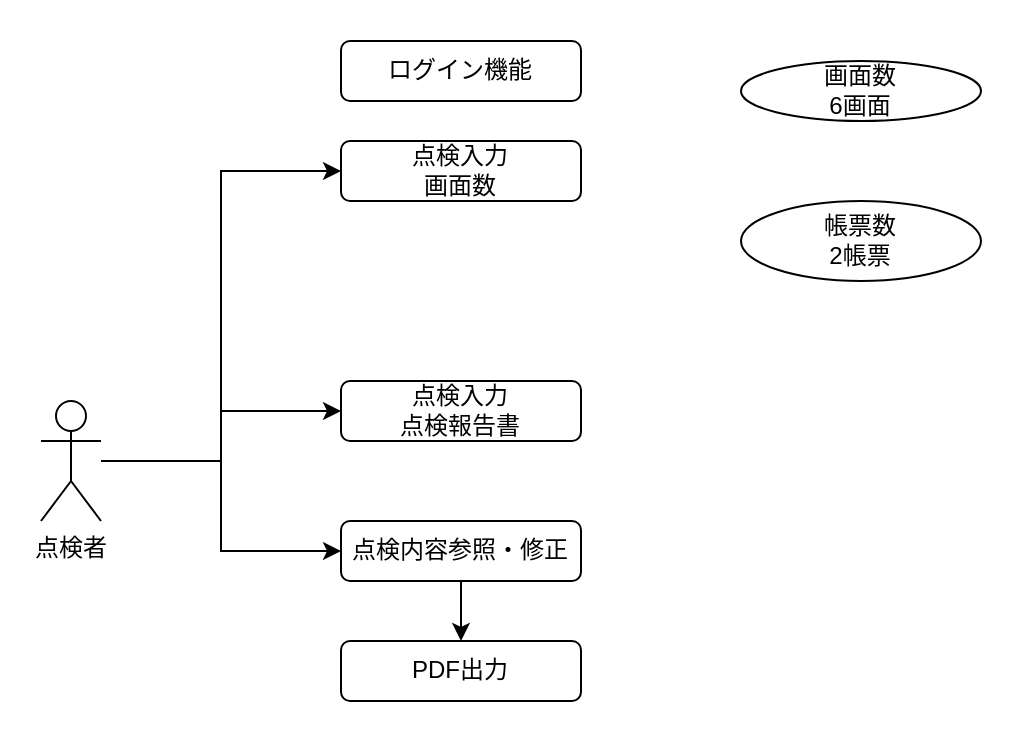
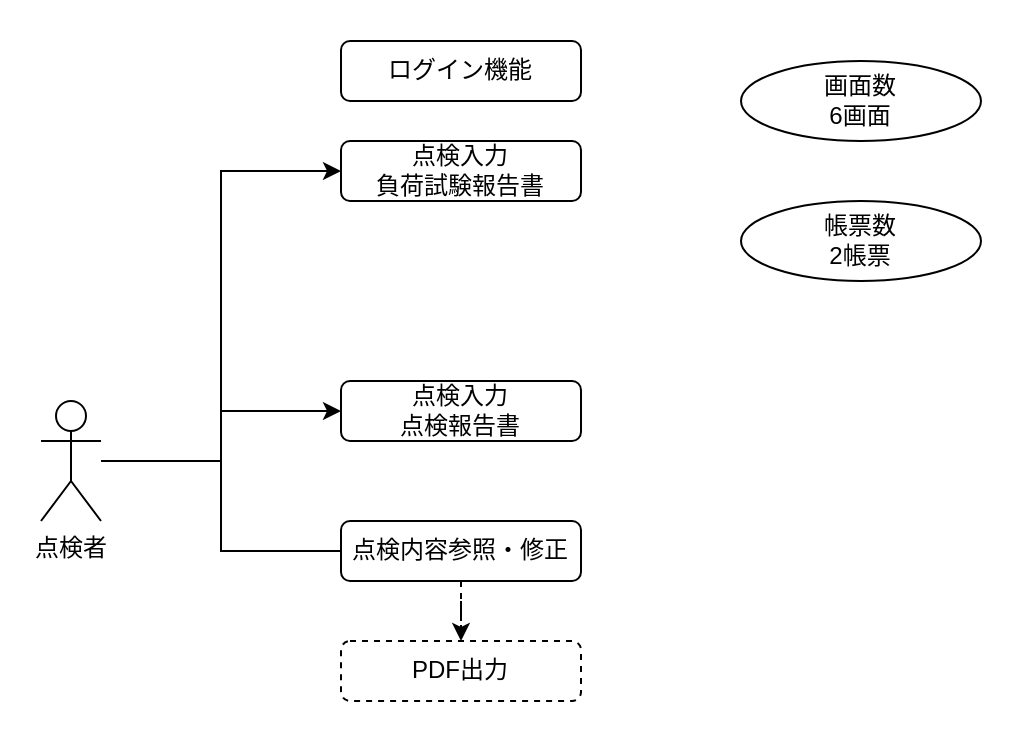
node "画面数 6画面": size 240x60 -> 240x80
node "点検入力 画面数": label "点検入力 画面数" -> "点検入力 負荷試験報告書"
edge "点検者" -> "点検内容参照・修正": arrowhead classic -> none
edge "点検内容参照・修正" -> "PDF出力": style solid -> dashed
node "PDF出力": style solid -> dashed
